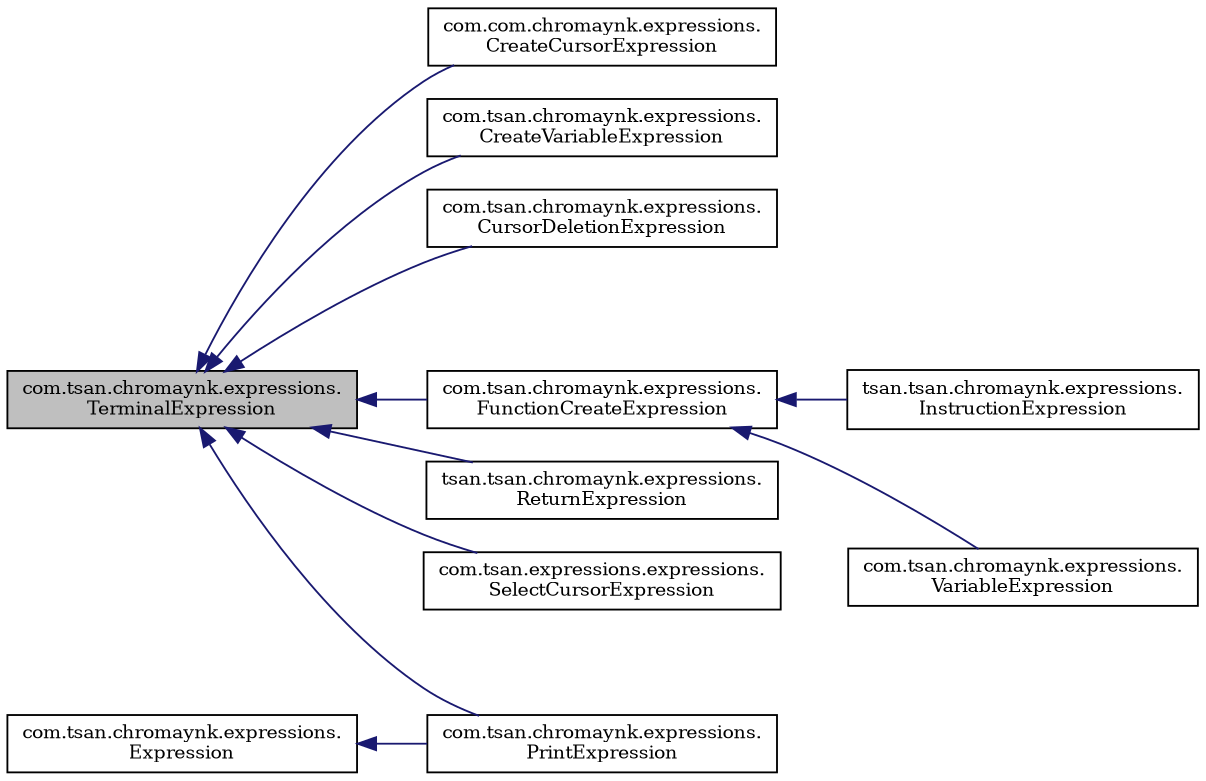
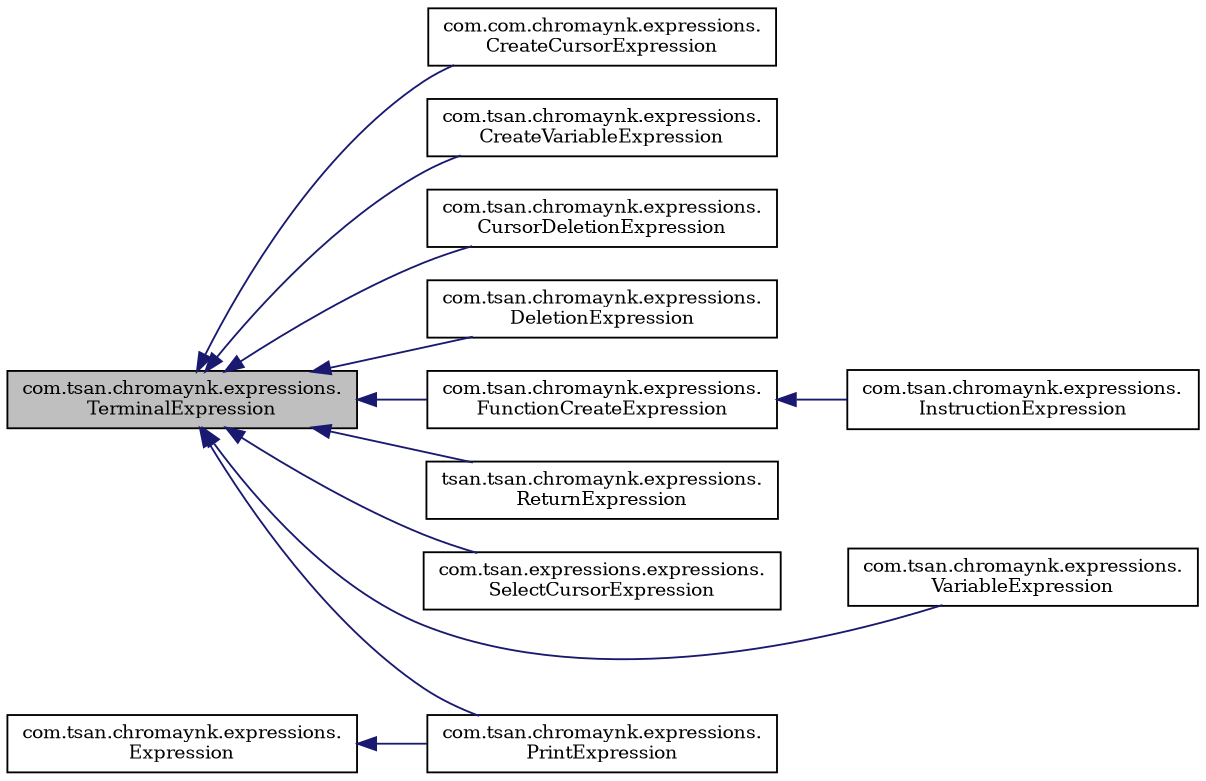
node "com.tsan.chromaynk.expressions. DeletionExpression": added
node "tsan.tsan.chromaynk.expressions. InstructionExpression": label "tsan.tsan.chromaynk.expressions. InstructionExpression" -> "com.tsan.chromaynk.expressions. InstructionExpression"
edge "com.tsan.chromaynk.expressions. VariableExpression" -> "com.tsan.chromaynk.expressions. FunctionCreateExpression": now "com.tsan.chromaynk.expressions. VariableExpression" -> "com.tsan.chromaynk.expressions. TerminalExpression"
